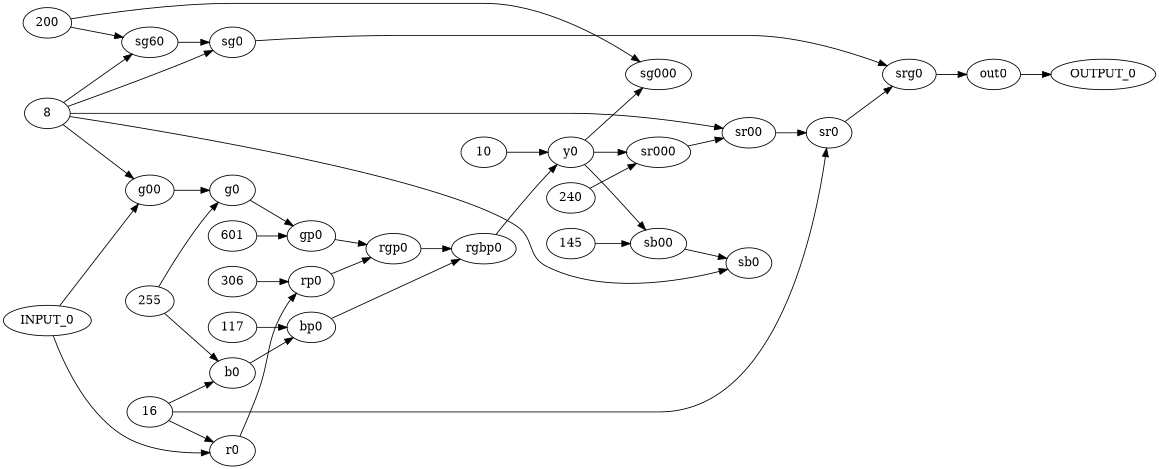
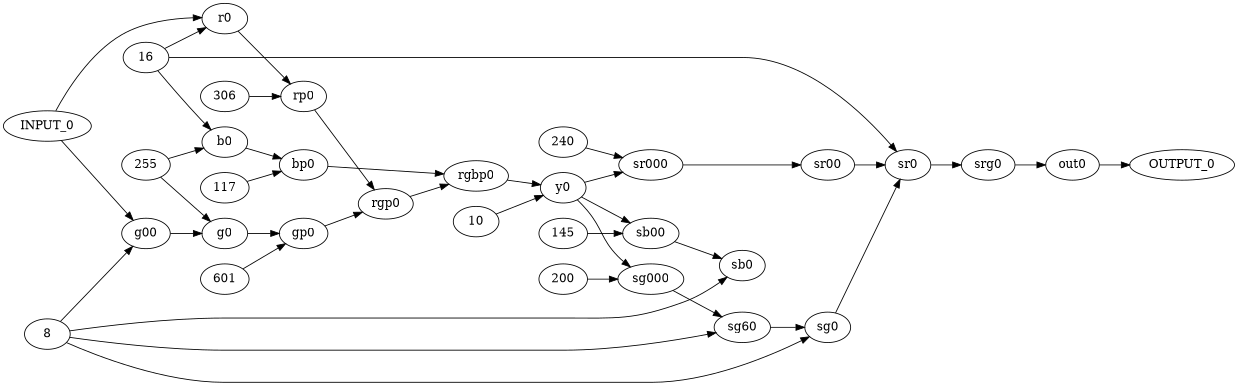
edge "200" -> "sg60": now "sg000" -> "sg60"
edge "sg0" -> "srg0": now "sg0" -> "sr0"
edge "8" -> "sr00": removed
